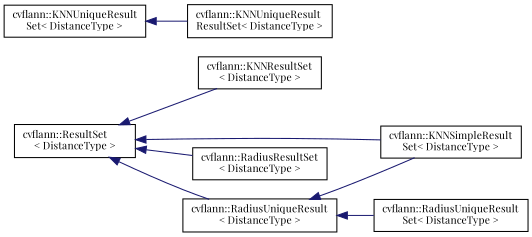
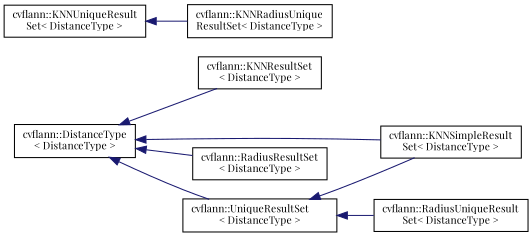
node "cvflann::KNNUniqueResult ResultSet< DistanceType >": label "cvflann::KNNUniqueResult ResultSet< DistanceType >" -> "cvflann::KNNRadiusUnique ResultSet< DistanceType >"
node "cvflann::ResultSet < DistanceType >": label "cvflann::ResultSet < DistanceType >" -> "cvflann::DistanceType < DistanceType >"
node "cvflann::RadiusUniqueResult < DistanceType >": label "cvflann::RadiusUniqueResult < DistanceType >" -> "cvflann::UniqueResultSet < DistanceType >"
